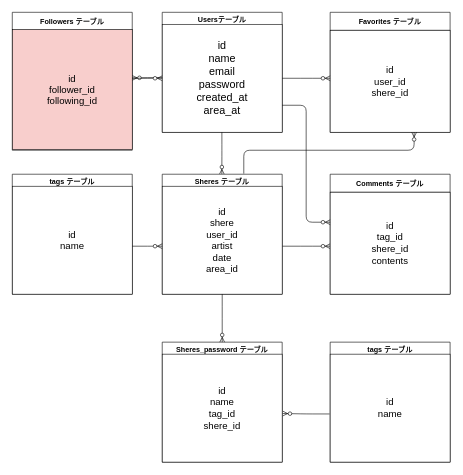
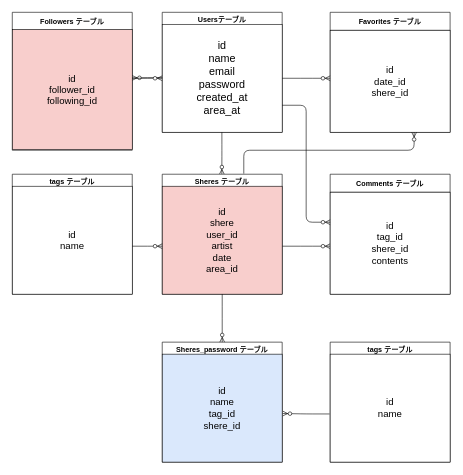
node "id user_id shere_id": label "id user_id shere_id" -> "id date_id shere_id"
node "id shere user_id artist date area_id": fillcolor #ffffff -> #f8cecc
node "id name tag_id shere_id": fillcolor #ffffff -> #dae8fc
